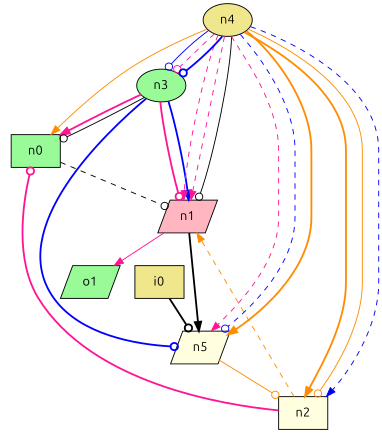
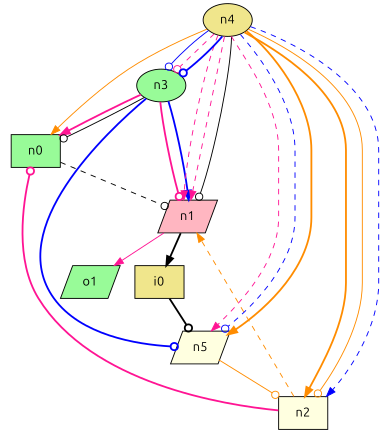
edge "n1" -> "n5": now "n1" -> "i0"
